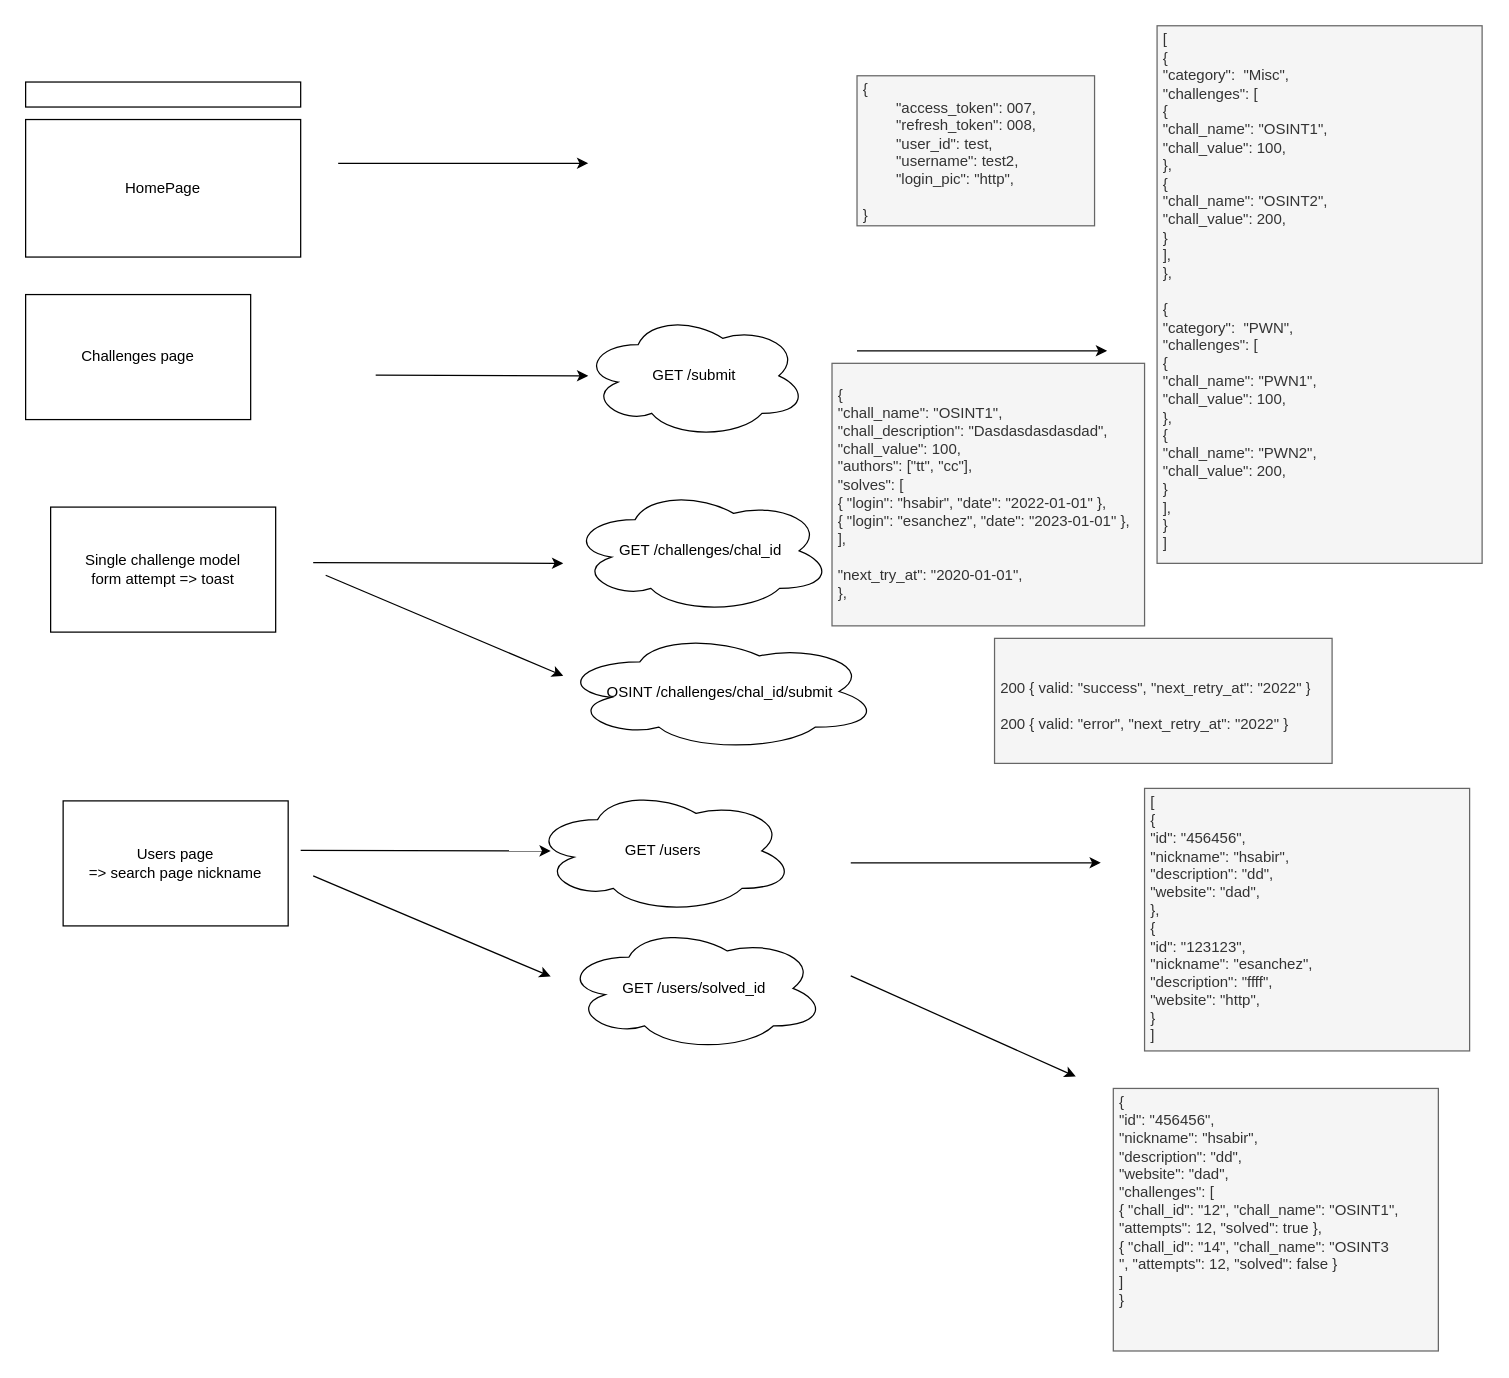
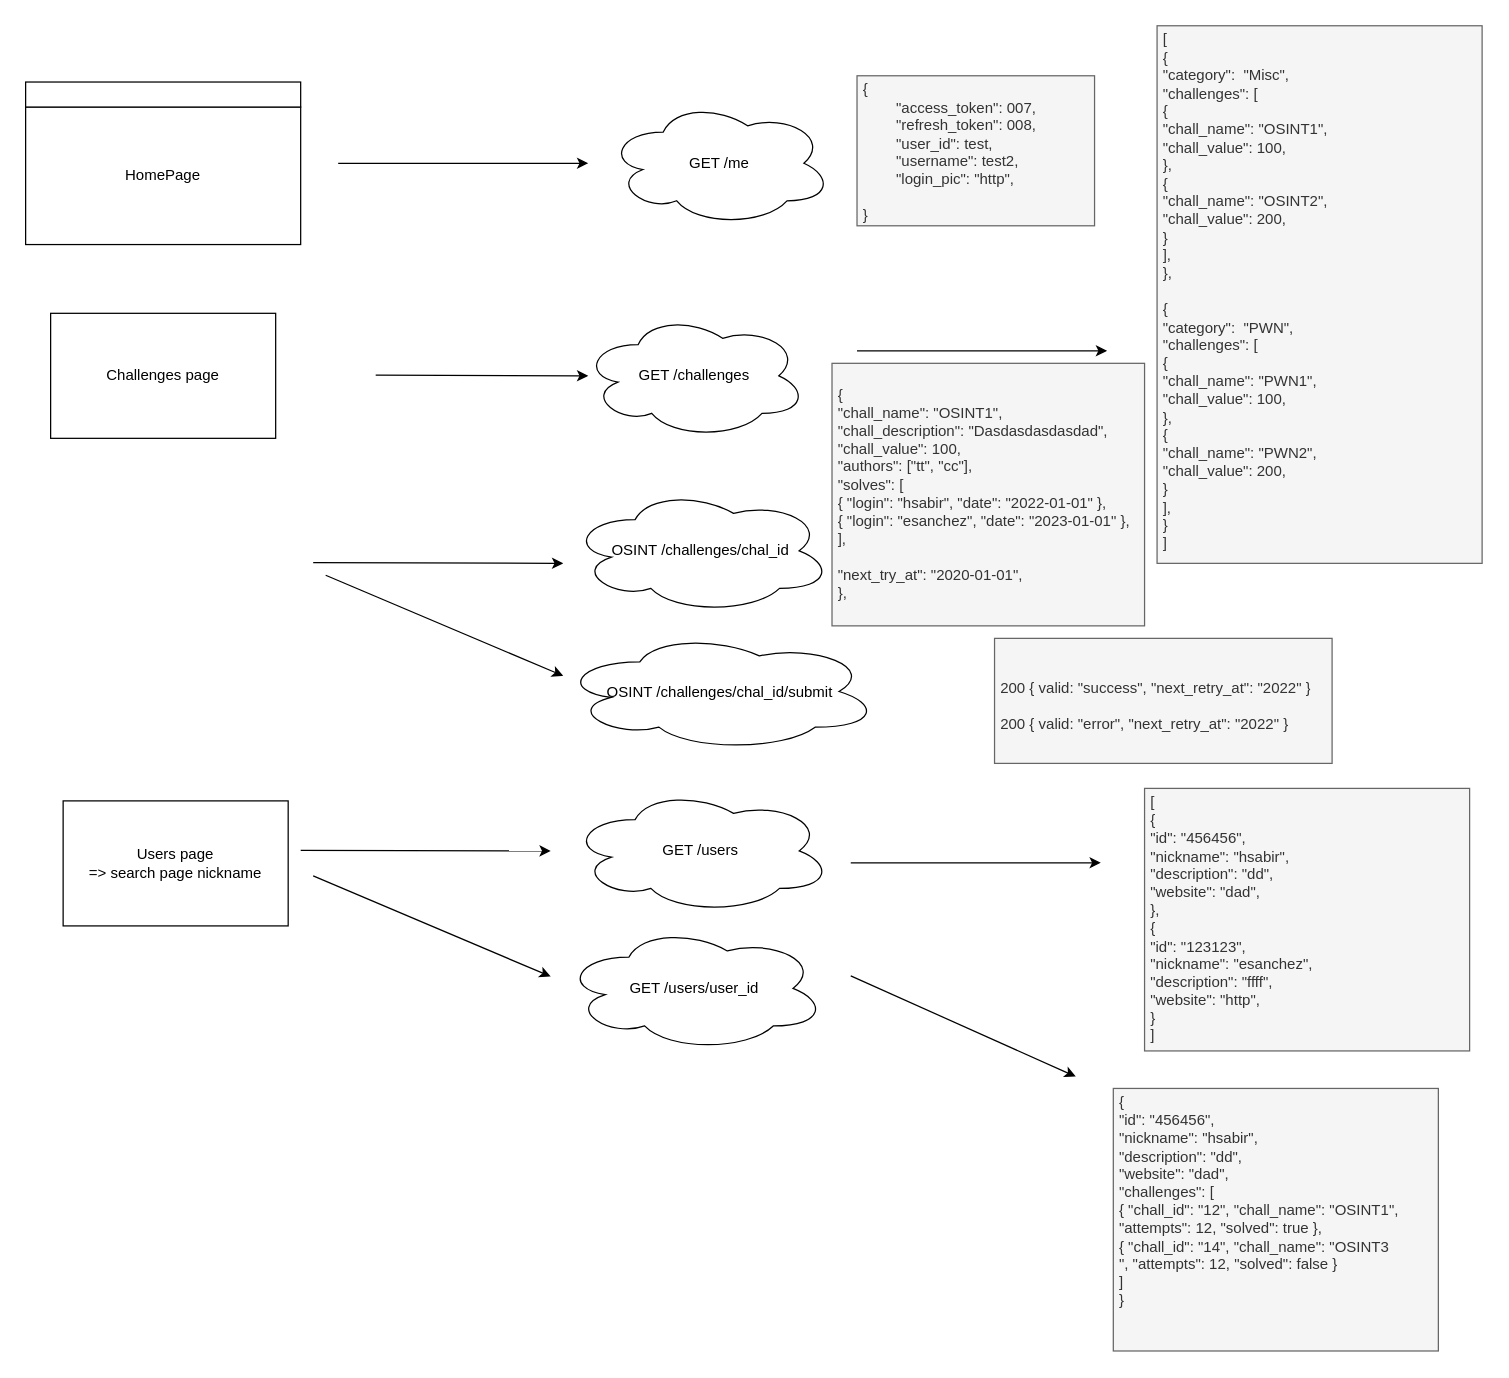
node "GET /me": added
node "HomePage": moved (163, 188) -> (163, 176)
node "Challenges page": moved (138, 357) -> (163, 376)
node "GET /submit": label "GET /submit" -> "GET /challenges"
node "GET /challenges/chal_id": label "GET /challenges/chal_id" -> "OSINT /challenges/chal_id"
node "Single challenge model form attempt => toast": removed
node "GET /users": moved (663, 851) -> (701, 851)
node "GET /users/solved_id": label "GET /users/solved_id" -> "GET /users/user_id"
